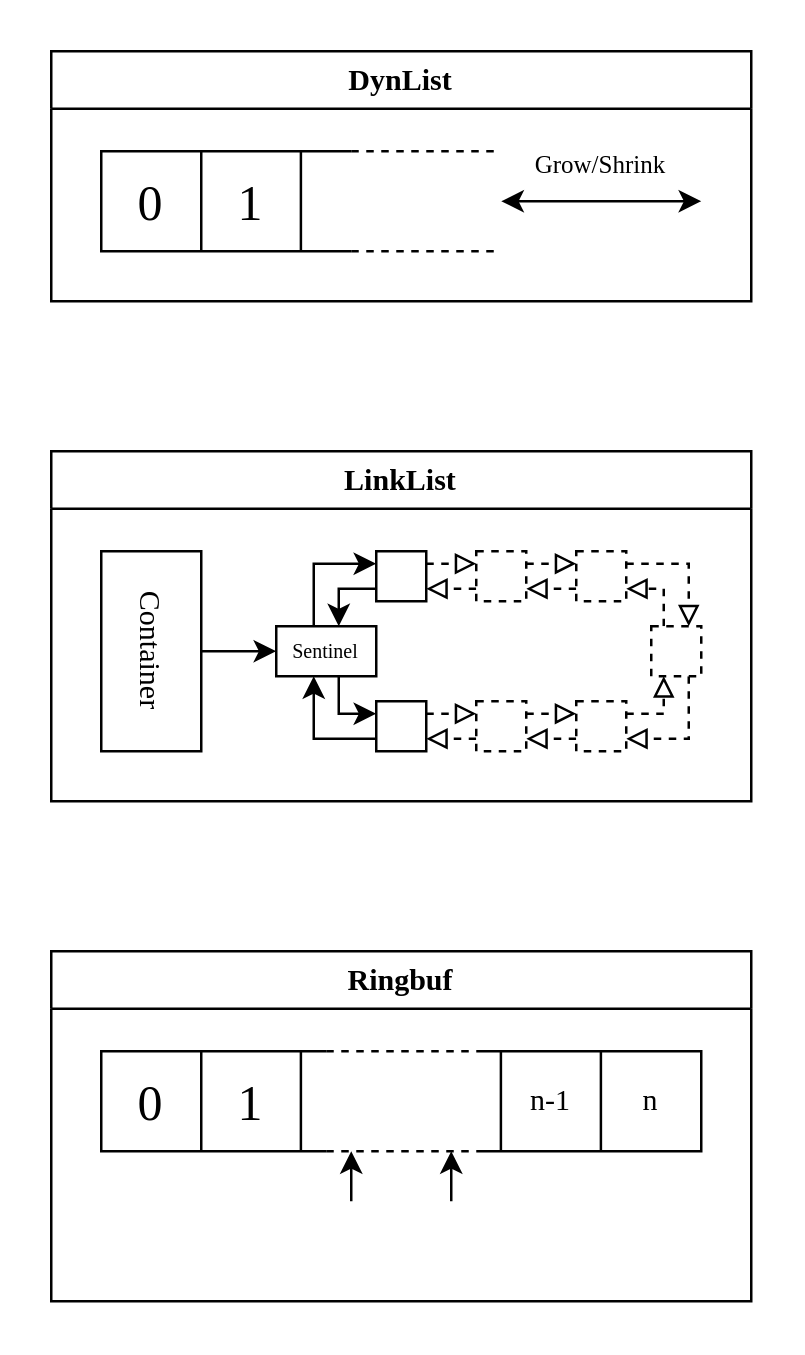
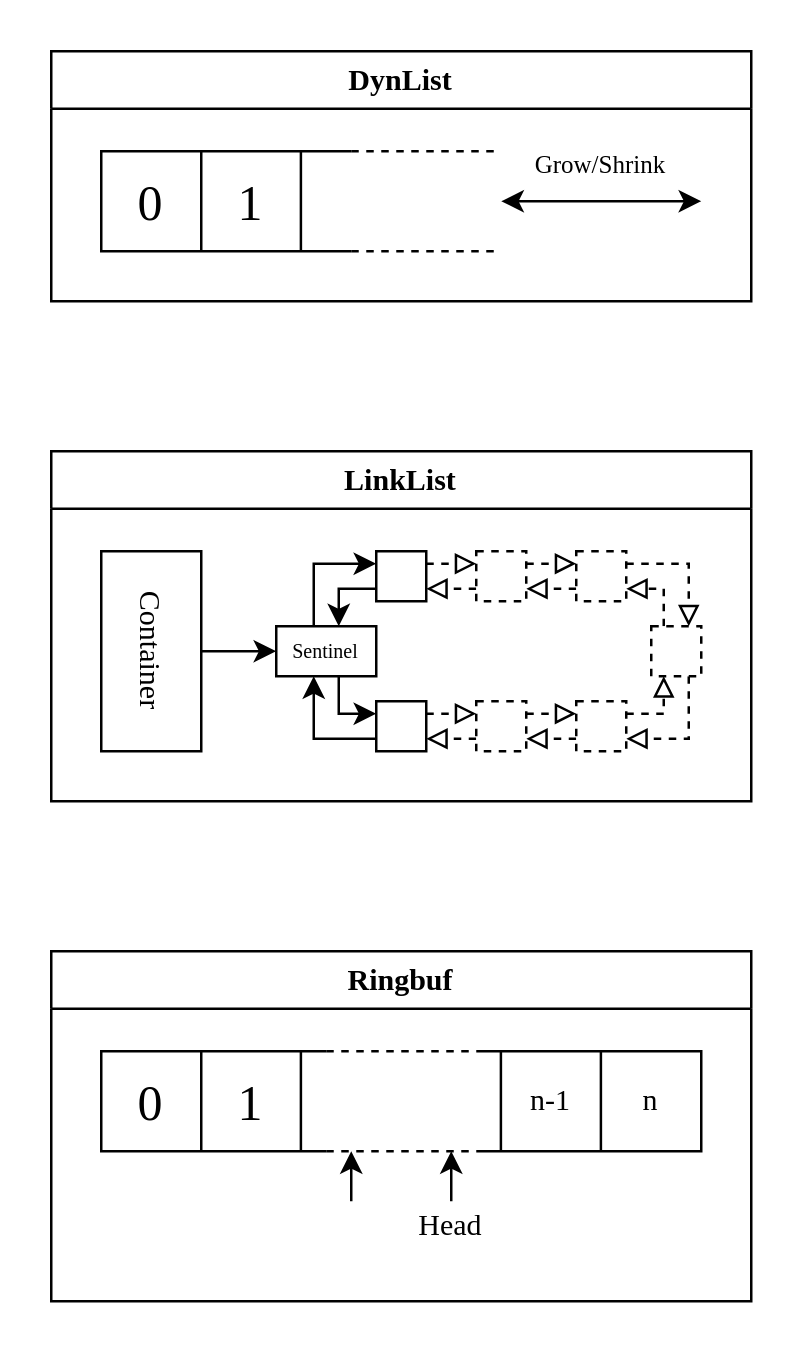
node "Head": added
